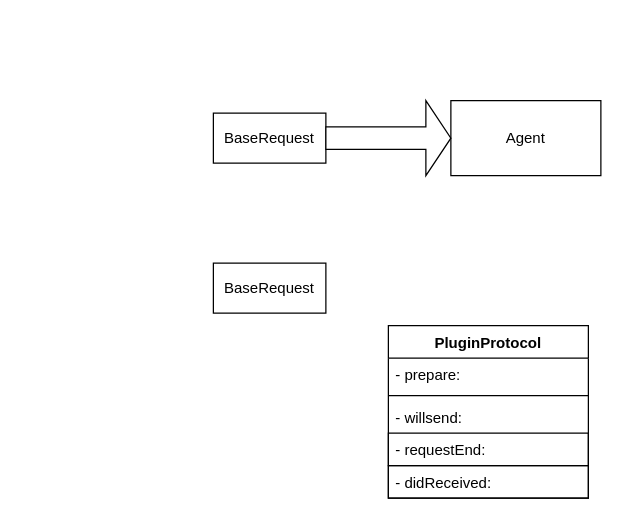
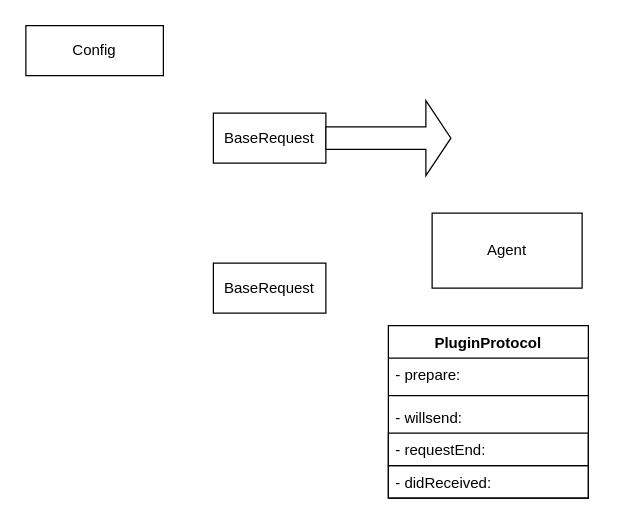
node "Config": added
node "Agent": moved (526, 138) -> (507, 251)
